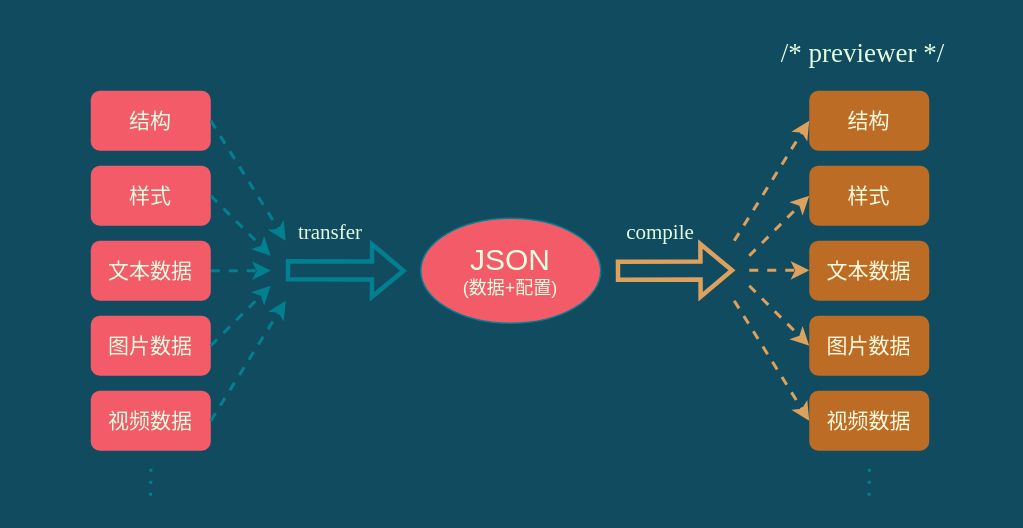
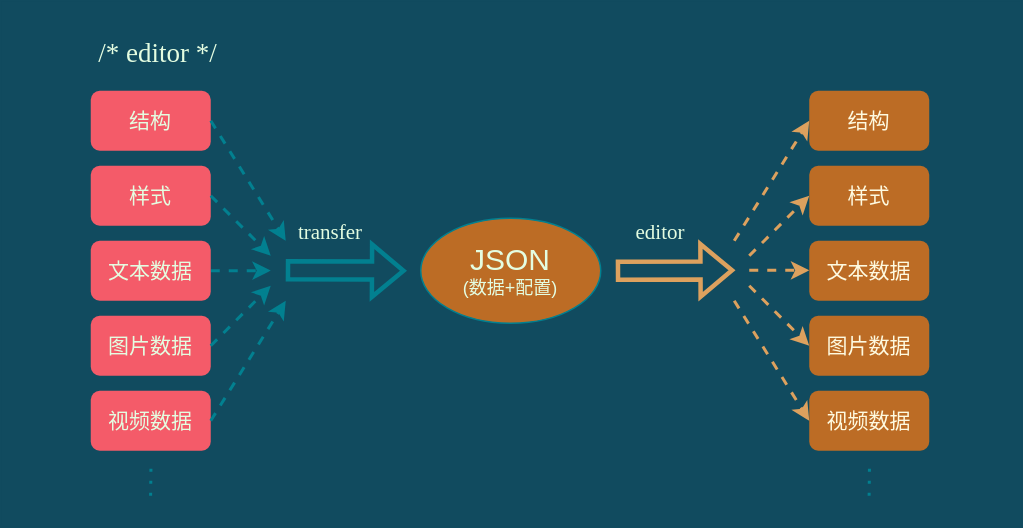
node "/* editor */": added
node "/* previewer */": removed
node "compile": label "compile" -> "editor"
node "JSON (数据+配置)": fillcolor #f45b69 -> #bc6c25
